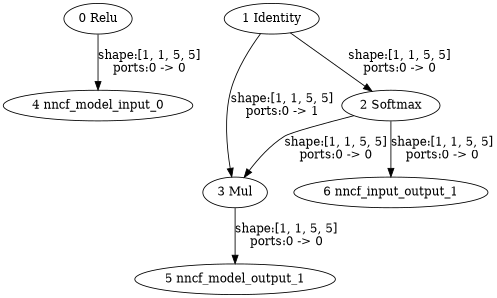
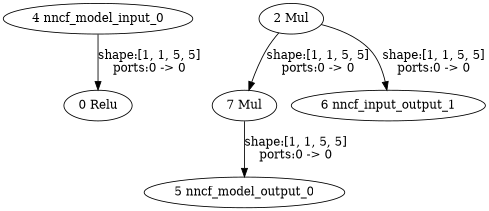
node "1 Identity": removed
edge "0 Relu" -> "4 nncf_model_input_0": reversed
node "2 Softmax": label "2 Softmax" -> "2 Mul"
node "3 Mul": label "3 Mul" -> "7 Mul"
node "5 nncf_model_output_1": label "5 nncf_model_output_1" -> "5 nncf_model_output_0"
